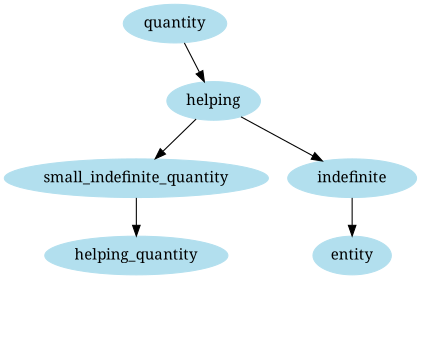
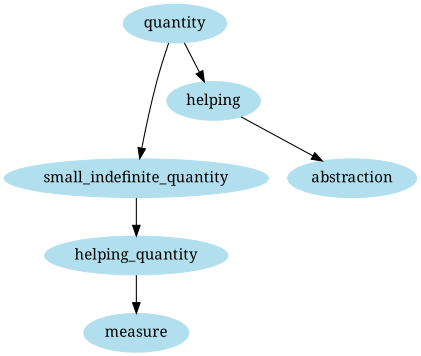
edge "helping" -> "small_indefinite_quantity": now "quantity" -> "small_indefinite_quantity"
node "indefinite": label "indefinite" -> "abstraction"
node "entity": removed
node "measure": added
